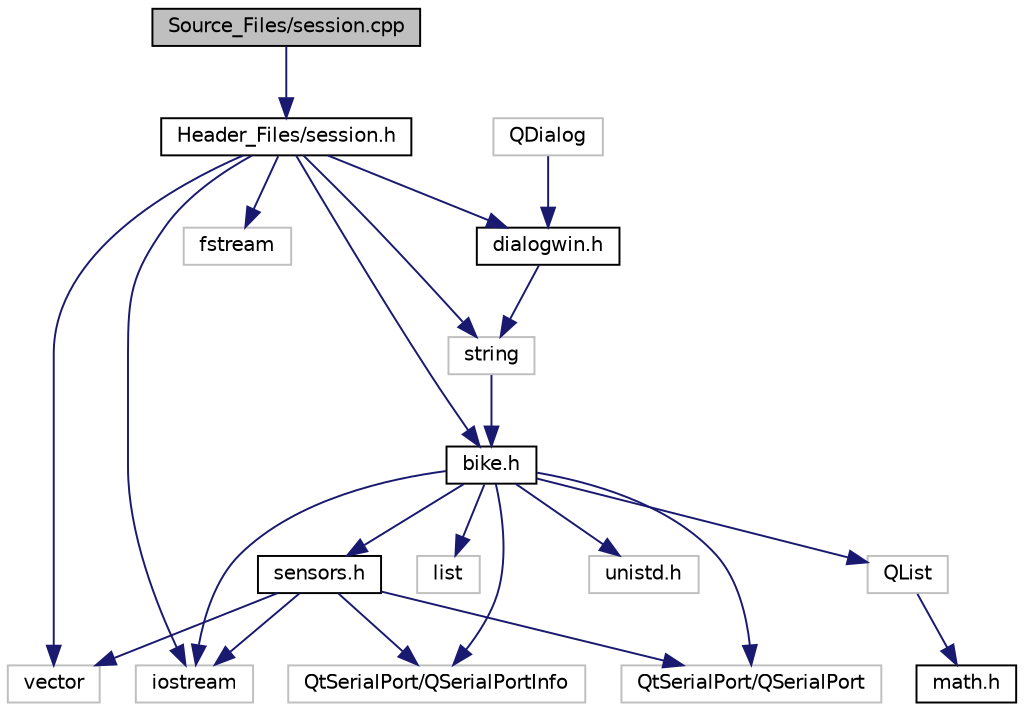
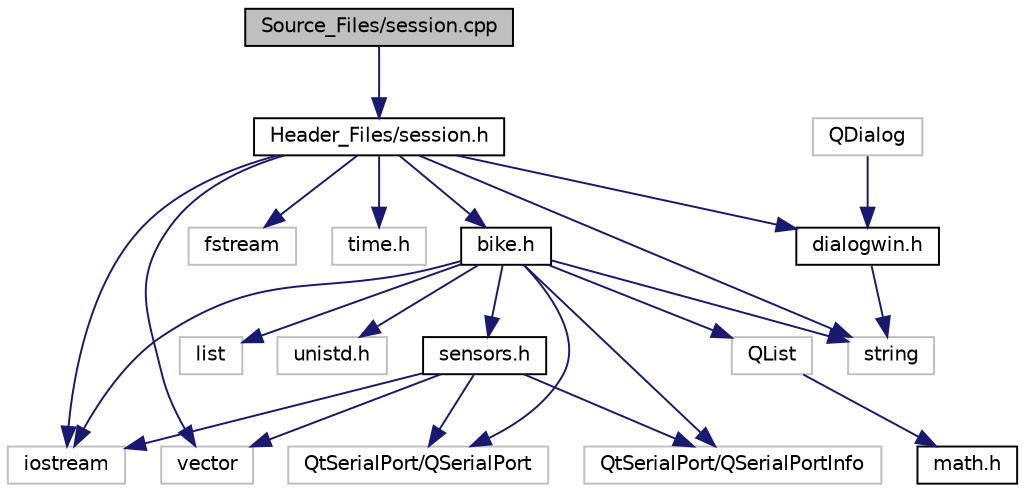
node "time.h": added
edge "string" -> "bike.h": reversed
